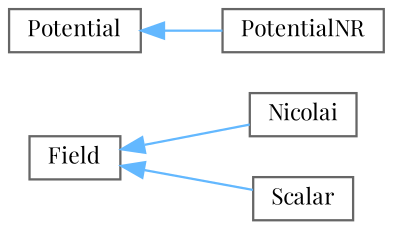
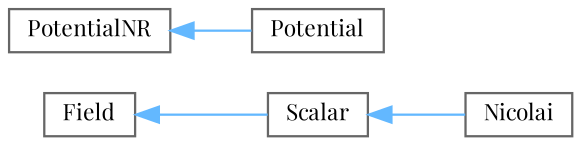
edge "PotentialNR" -> "Potential": reversed
edge "Nicolai" -> "Field": now "Nicolai" -> "Scalar"
